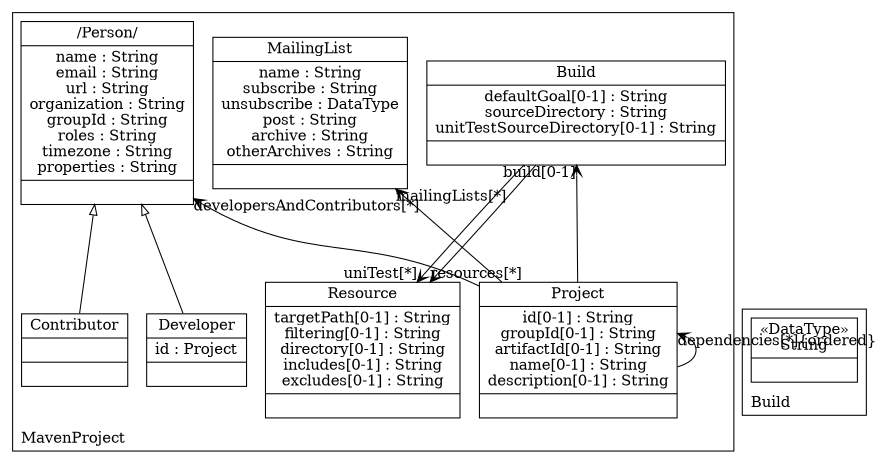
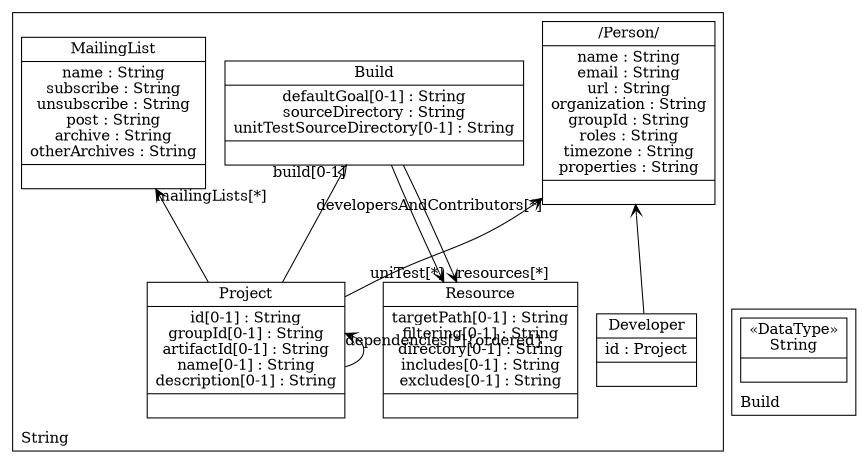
node "MailingList": text "unsubscribe : DataType" -> "unsubscribe : String"
edge "Project" -> "Build": arrowhead vee -> onormal
edge "Developer" -> "/Person/": arrowhead onormal -> vee
node "Contributor": removed
cluster "MavenProject": label "MavenProject" -> "String"
